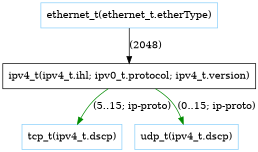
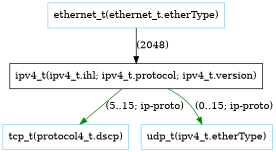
node "ipv4_t(ipv4_t.ihl; ipv0_t.protocol; ipv4_t.version)": label "ipv4_t(ipv4_t.ihl; ipv0_t.protocol; ipv4_t.version)" -> "ipv4_t(ipv4_t.ihl; ipv4_t.protocol; ipv4_t.version)"
node "tcp_t(ipv4_t.dscp)": label "tcp_t(ipv4_t.dscp)" -> "tcp_t(protocol4_t.dscp)"
node "udp_t(ipv4_t.dscp)": label "udp_t(ipv4_t.dscp)" -> "udp_t(ipv4_t.etherType)"
